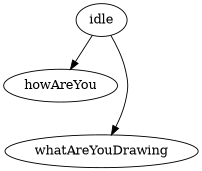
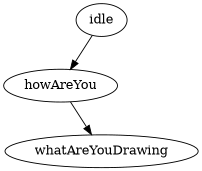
edge "idle" -> "whatAreYouDrawing": now "howAreYou" -> "whatAreYouDrawing"
